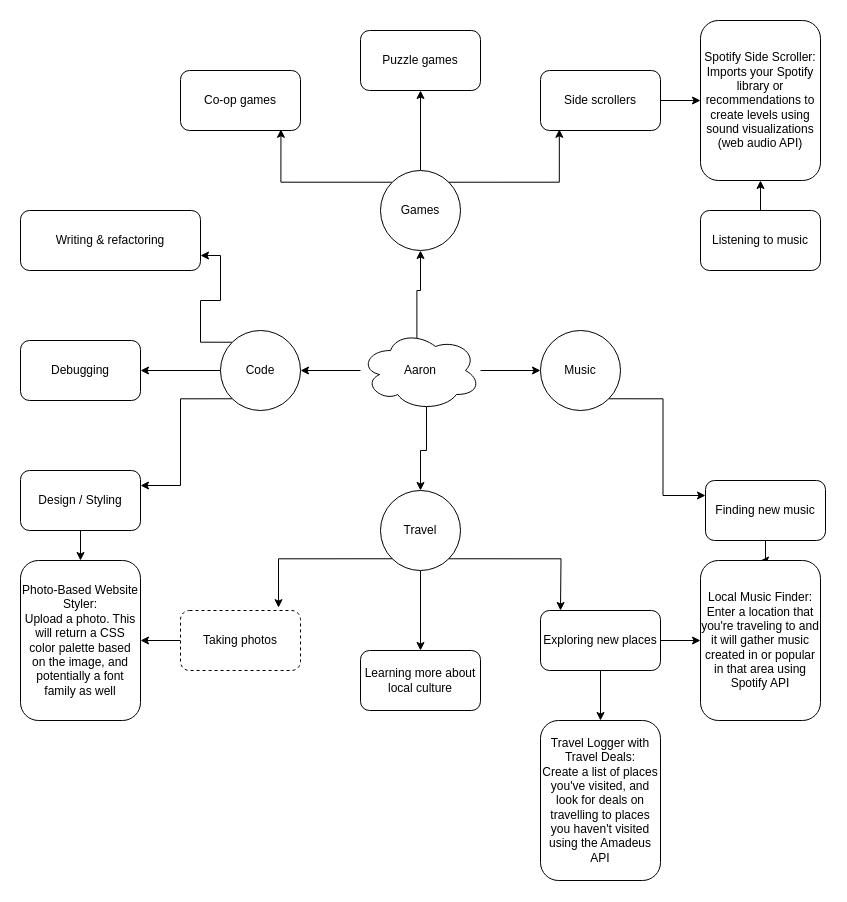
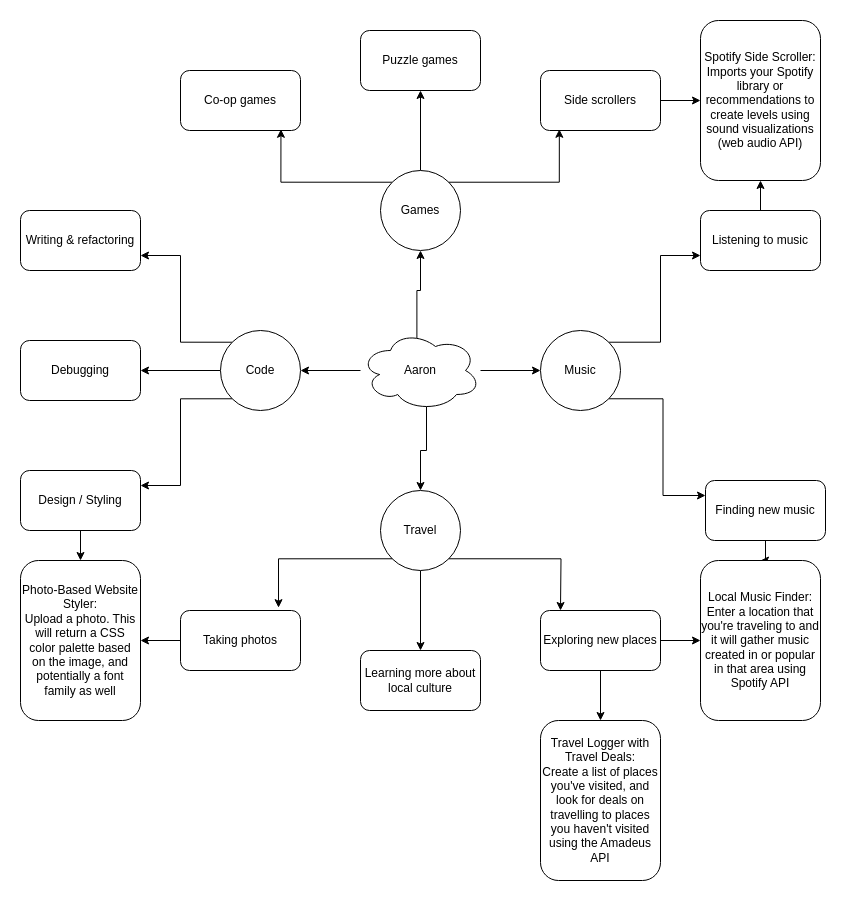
node "Writing & refactoring": size 180x60 -> 120x60
edge "Music" -> "Listening to music": added
node "Taking photos": style dashed -> solid
